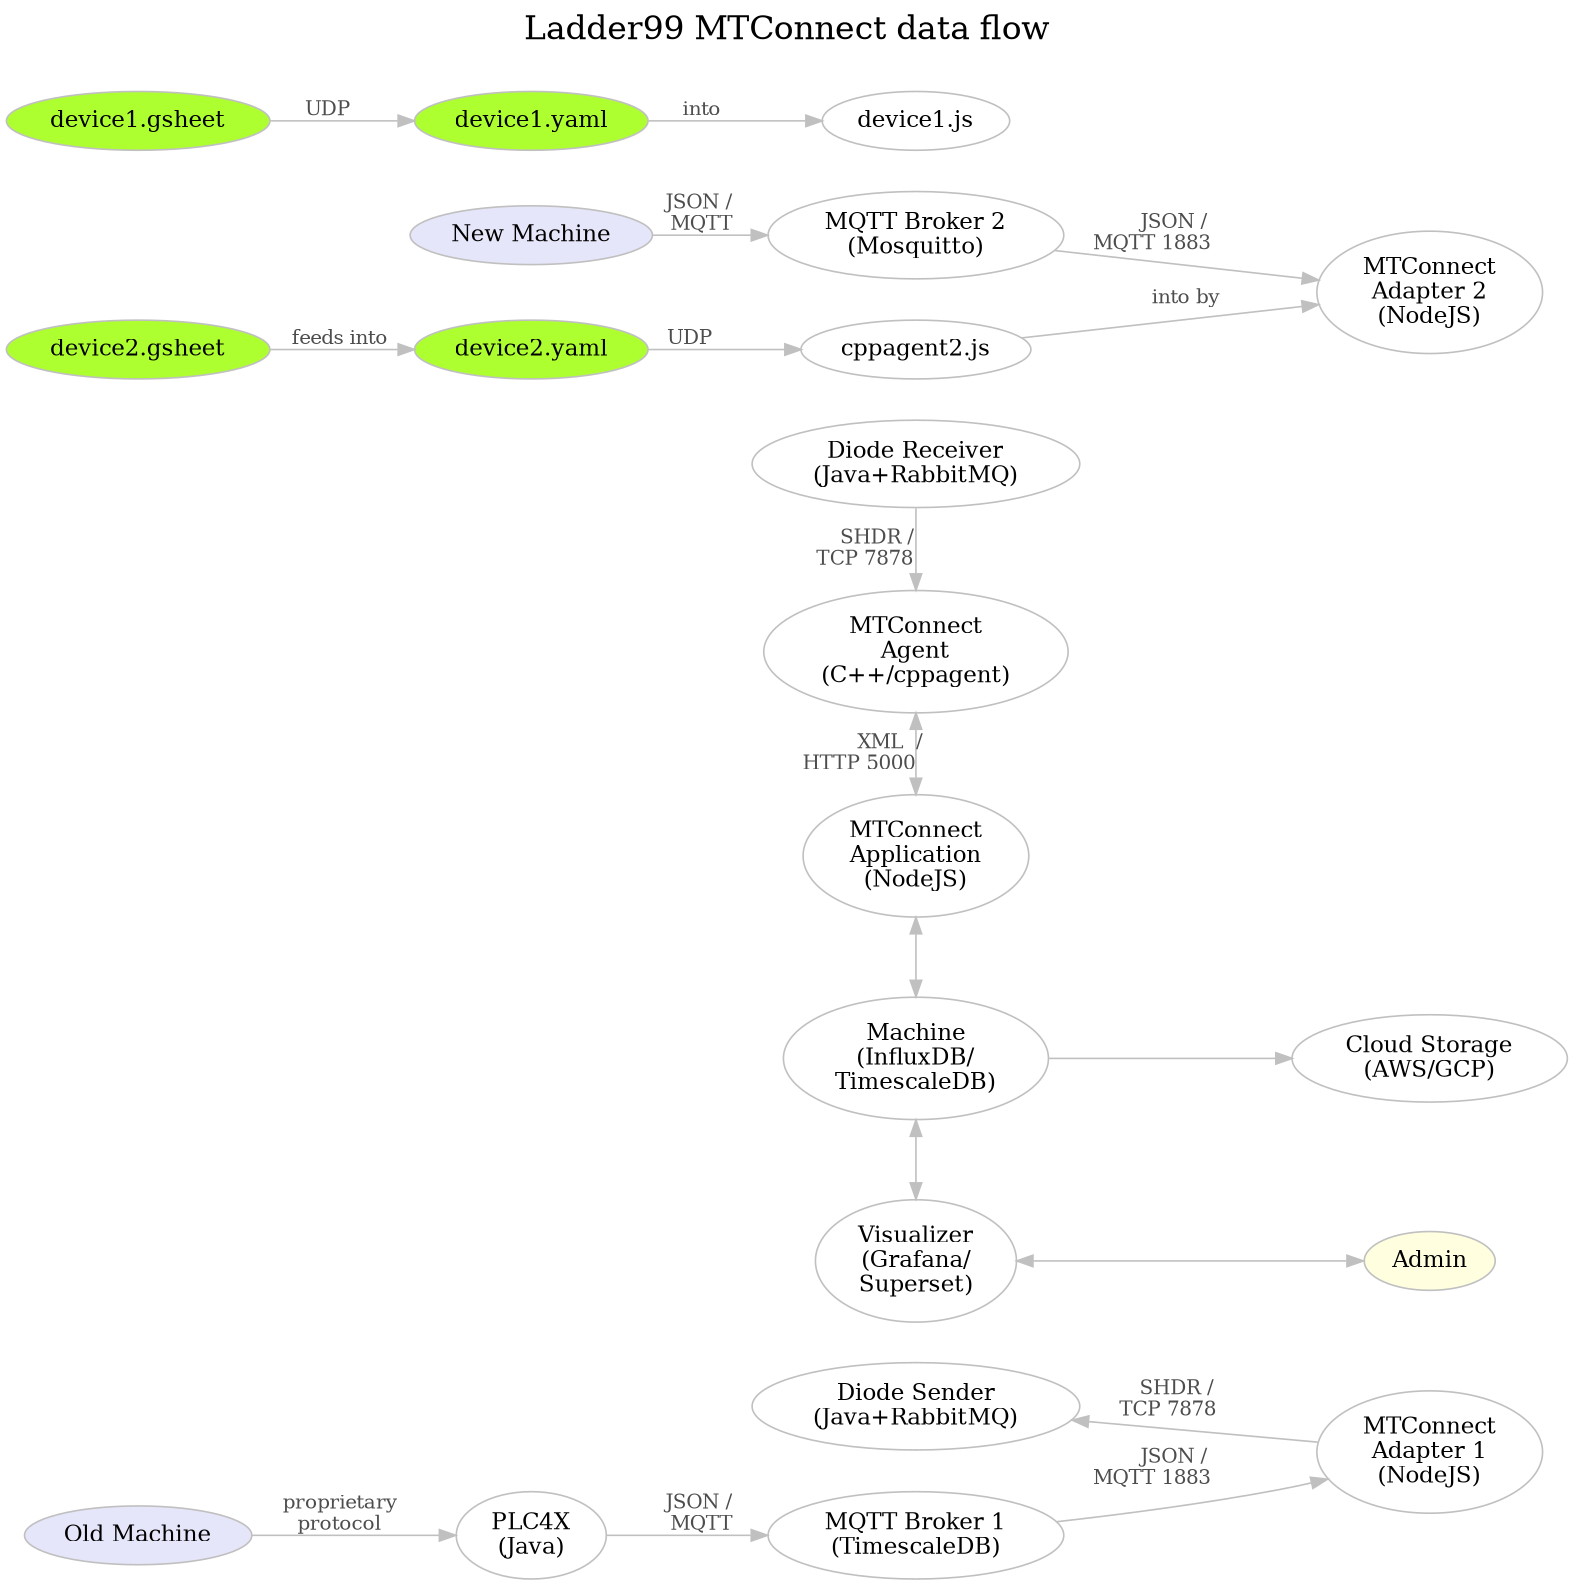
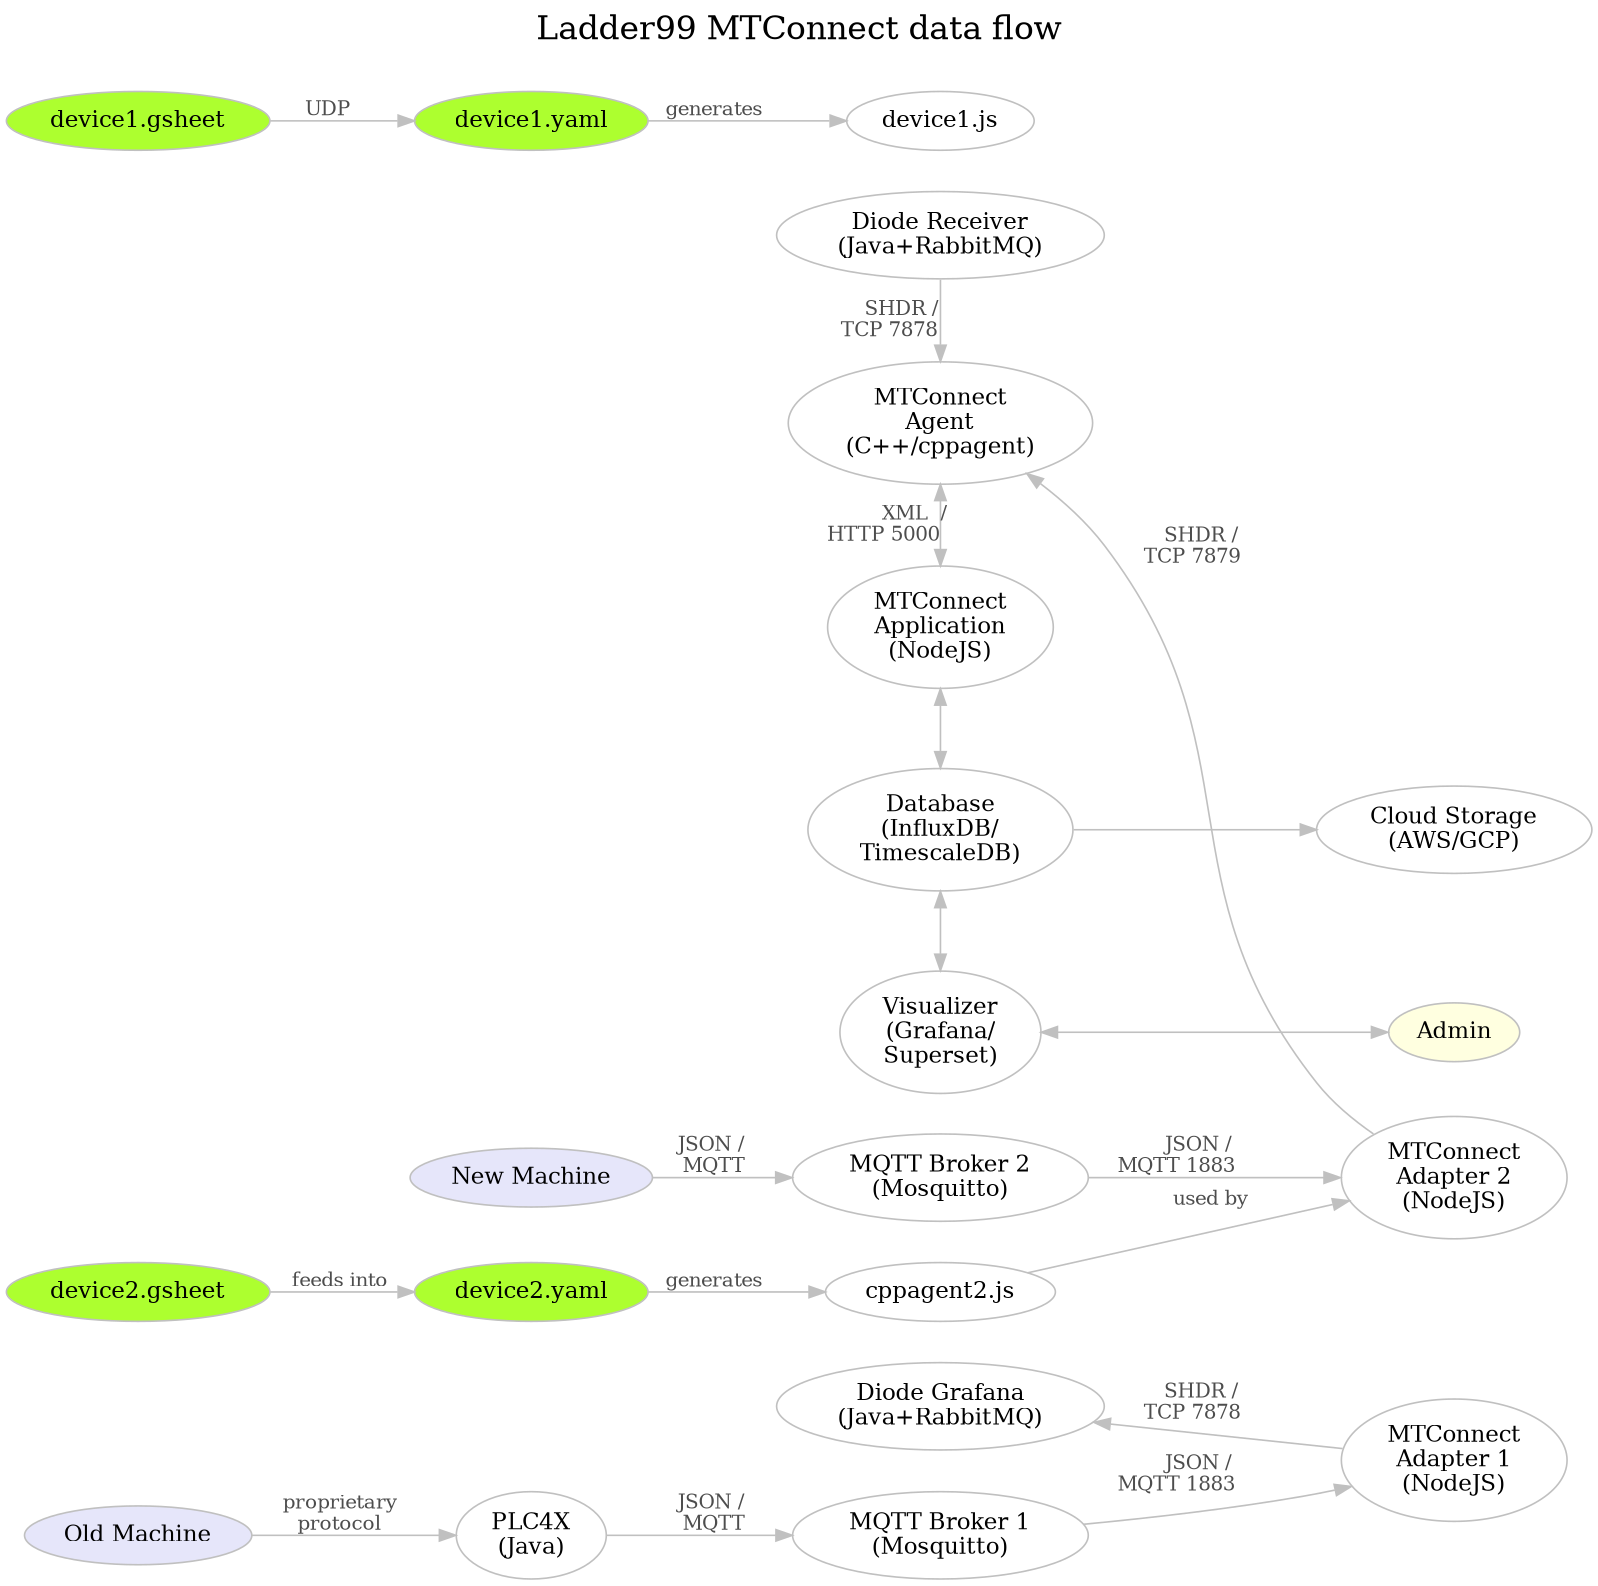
edge "device1.yaml" -> "device1.js": label "into" -> "generates"
edge "cppagent2.js" -> "MTConnect Adapter 2 (NodeJS)": label "into by" -> "used by"
edge "device2.yaml" -> "cppagent2.js": label "UDP    " -> "generates"
edge "MTConnect Adapter 2 (NodeJS)" -> "MTConnect Agent (C++/cppagent)": added, label "SHDR / TCP 7879"
node "Machine (InfluxDB/ TimescaleDB)": label "Machine (InfluxDB/ TimescaleDB)" -> "Database (InfluxDB/ TimescaleDB)"
node "Diode Sender (Java+RabbitMQ)": label "Diode Sender (Java+RabbitMQ)" -> "Diode Grafana (Java+RabbitMQ)"
node "MQTT Broker 1 (TimescaleDB)": label "MQTT Broker 1 (TimescaleDB)" -> "MQTT Broker 1 (Mosquitto)"
